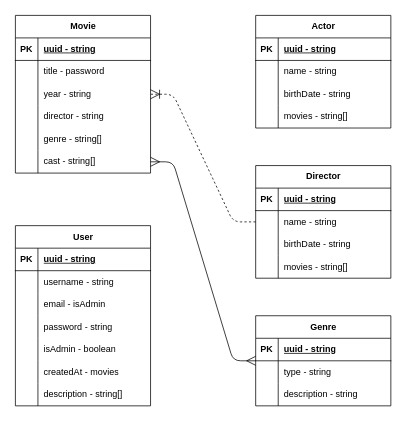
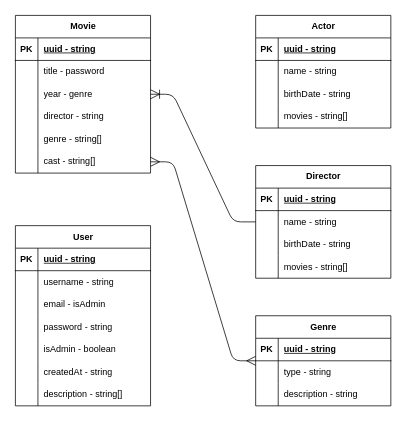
node "year - string": label "year - string" -> "year - genre"
edge "Director" -> "Movie": style dashed -> solid
node "createdAt - movies": label "createdAt - movies" -> "createdAt - string"
